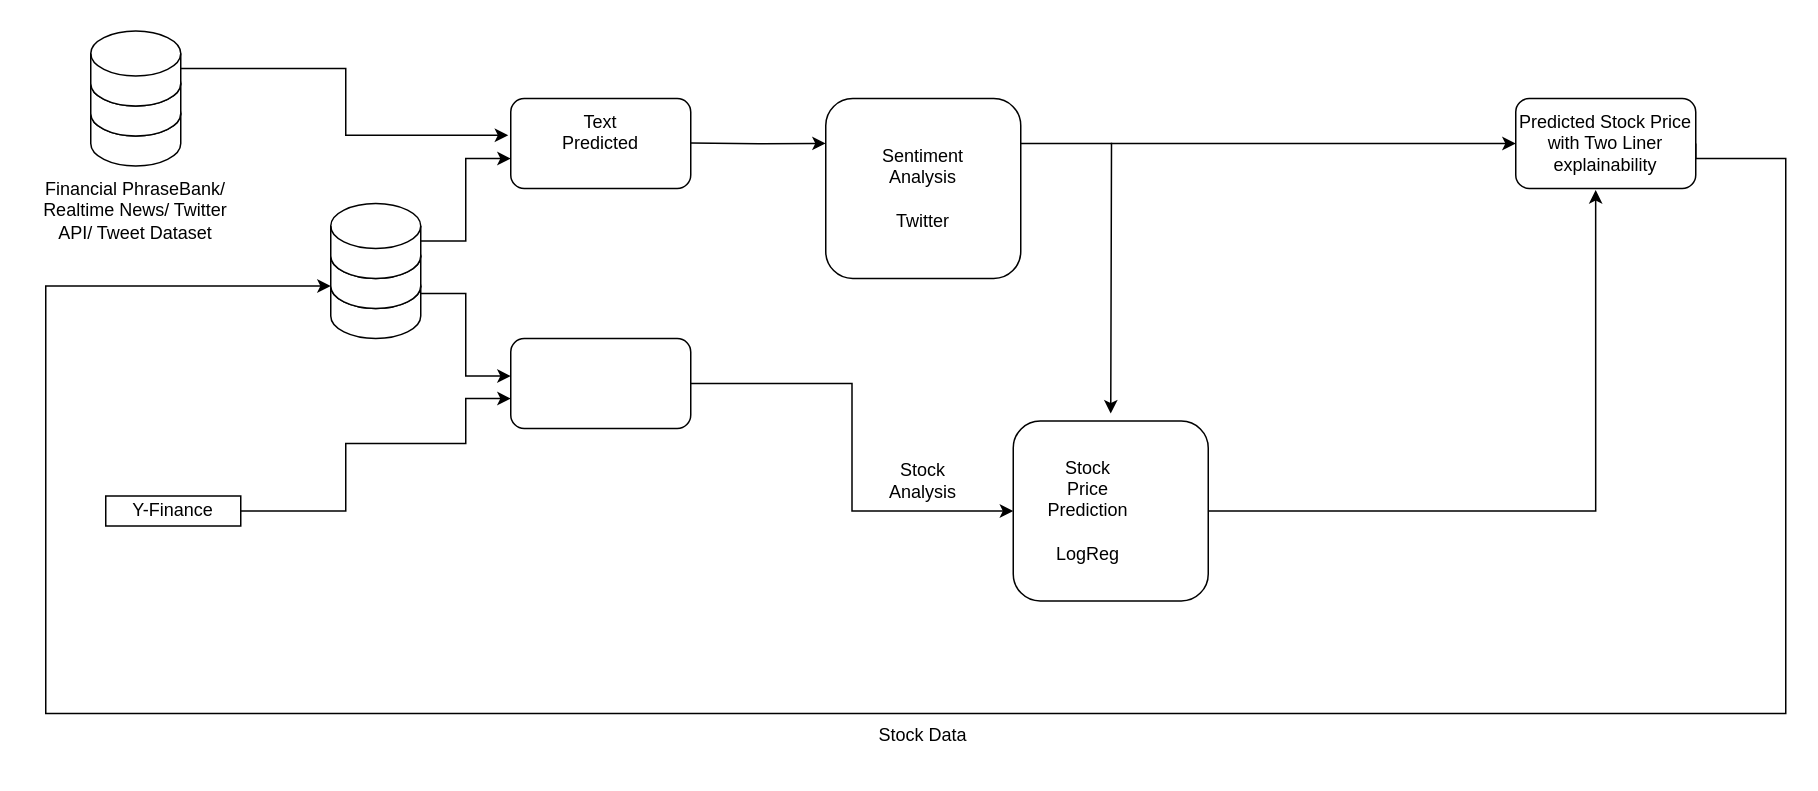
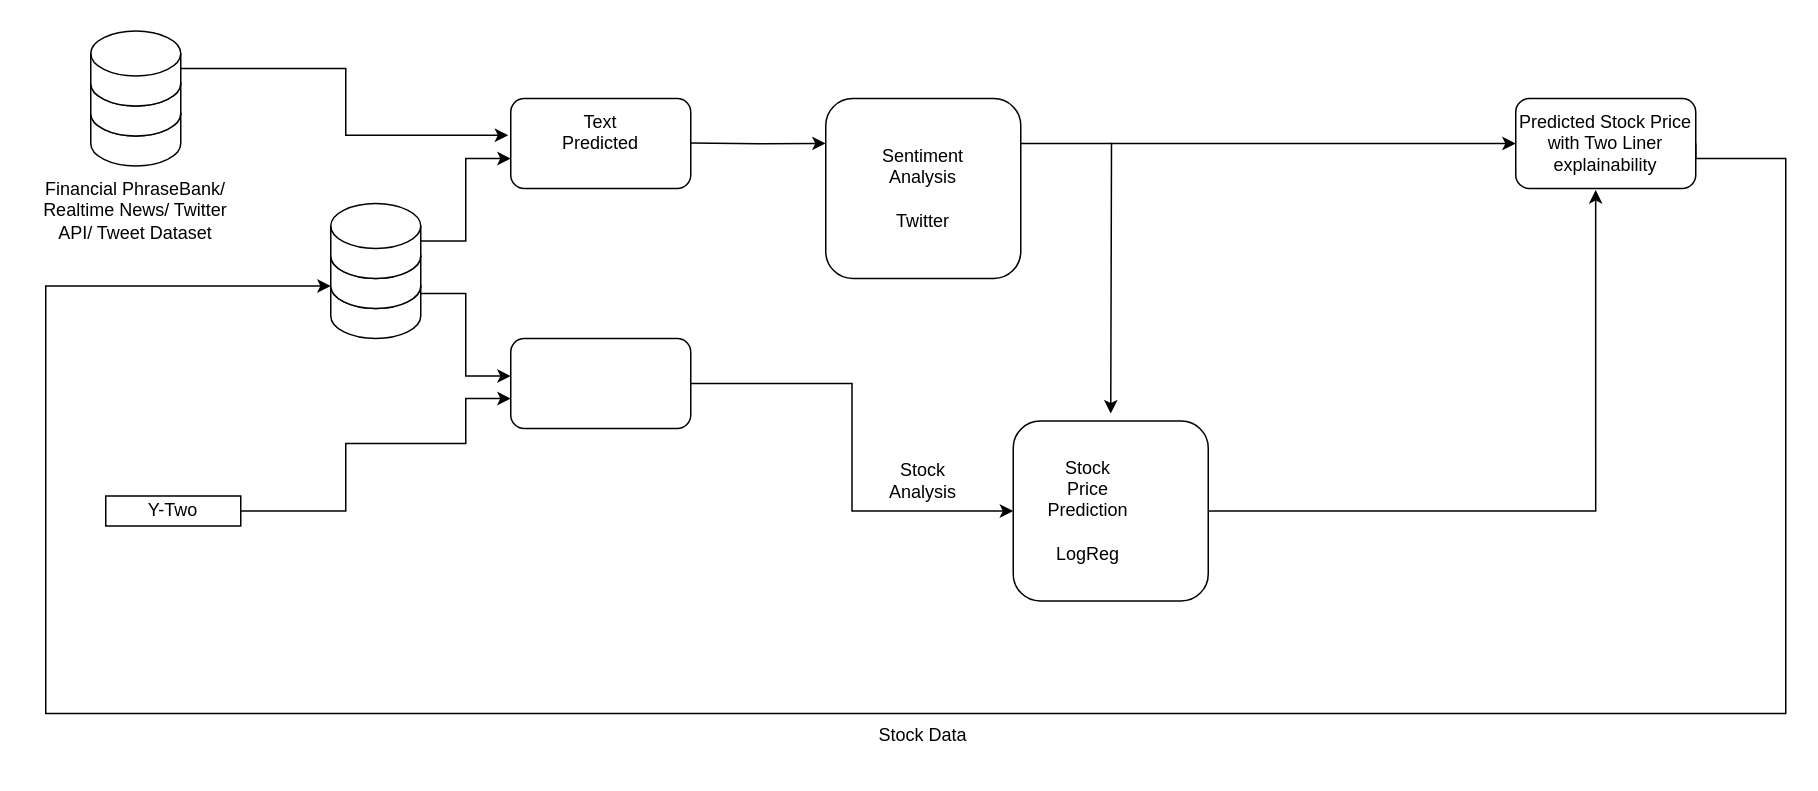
node "Y-Finance": label "Y-Finance" -> "Y-Two"
